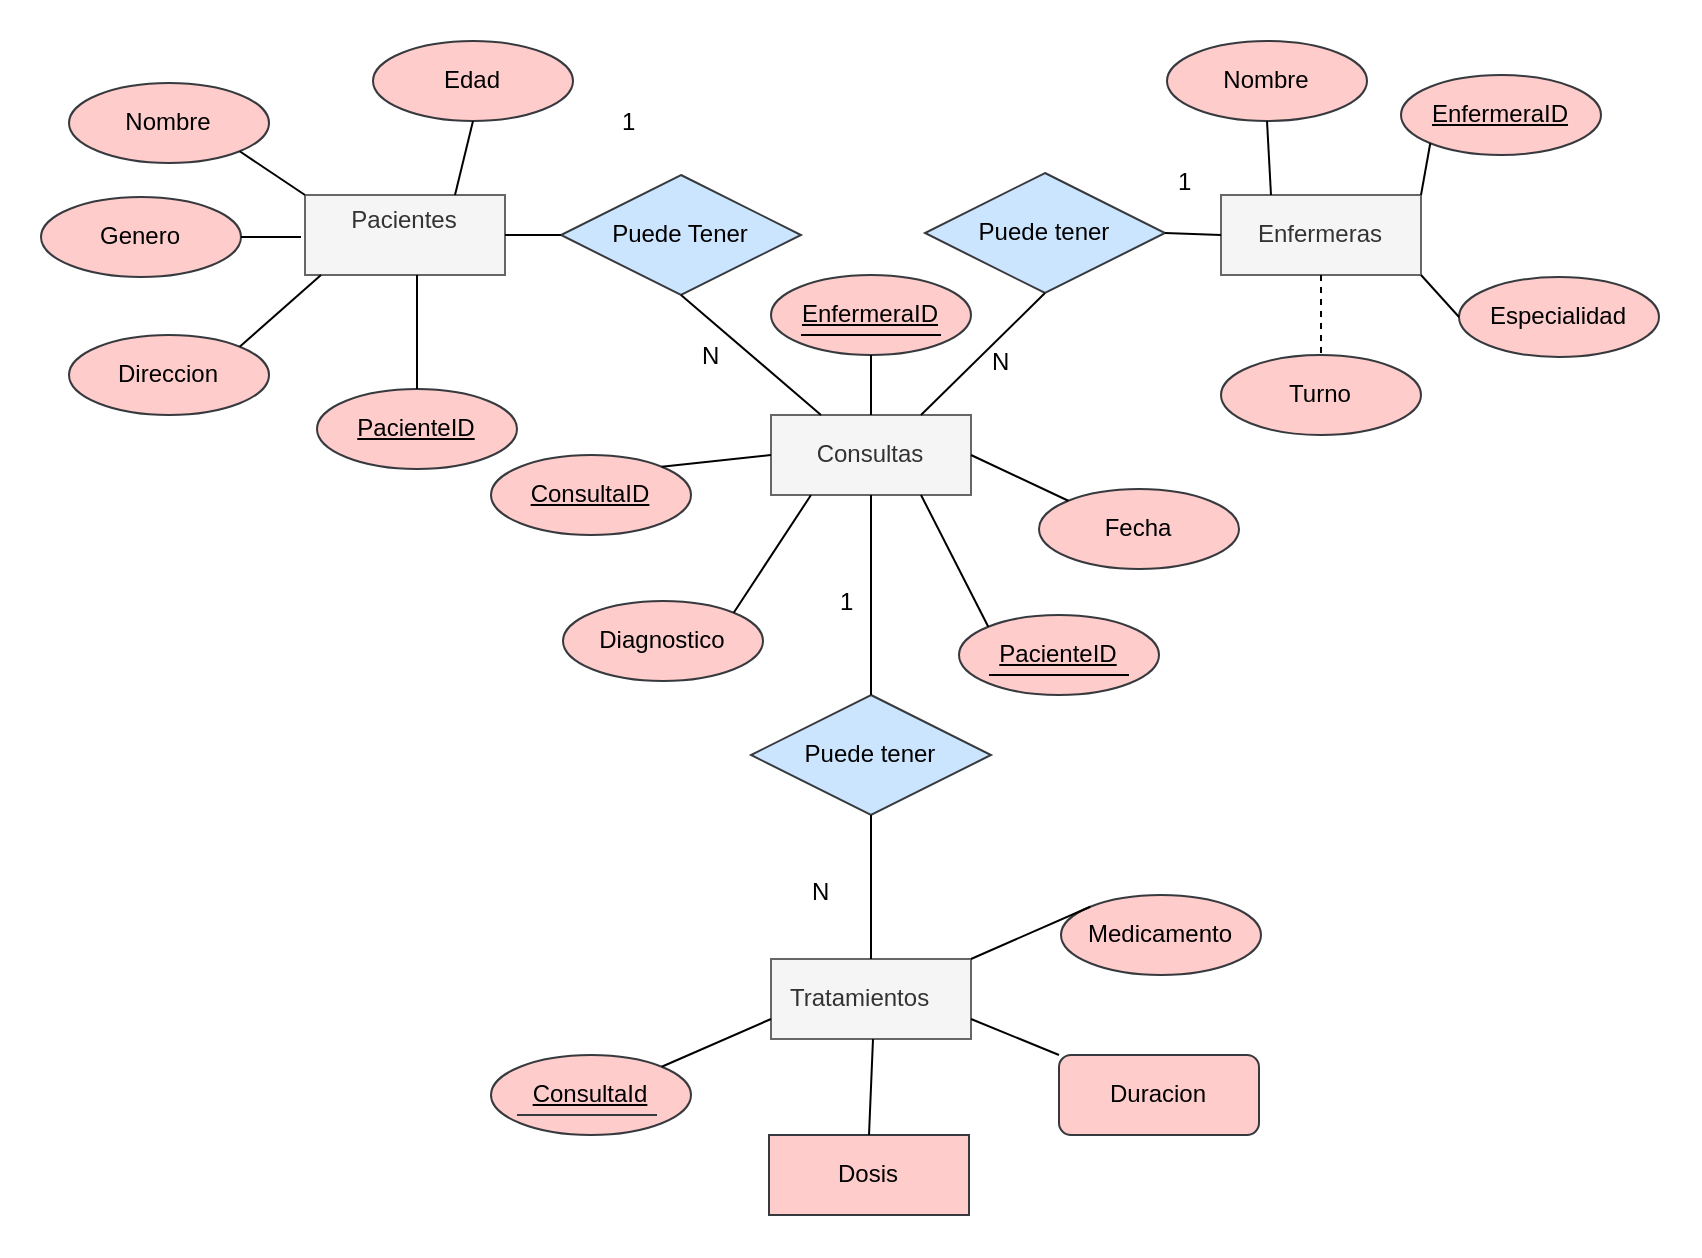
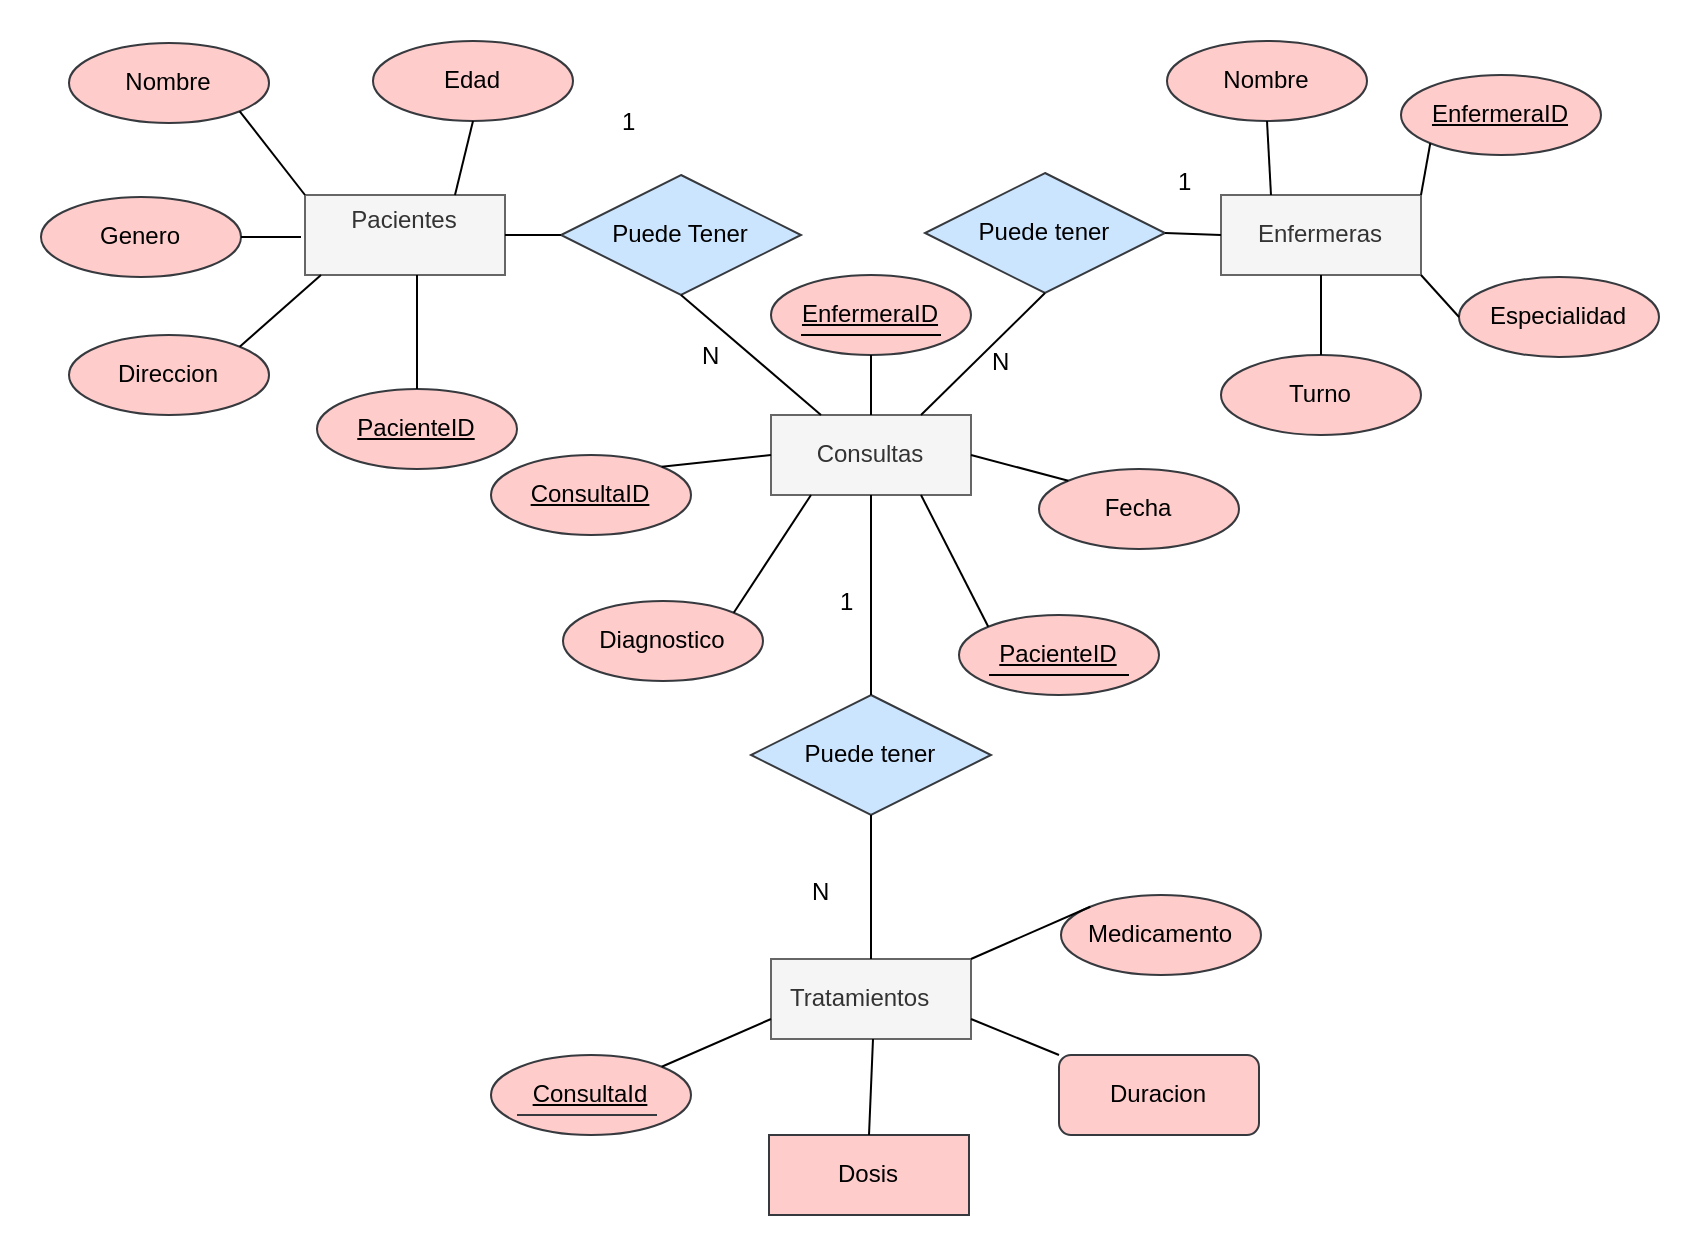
node "Nombre": moved (169, 123) -> (169, 83)
edge "Enfermeras" -- "Turno": style dashed -> solid
node "Fecha": moved (1139, 529) -> (1139, 509)
